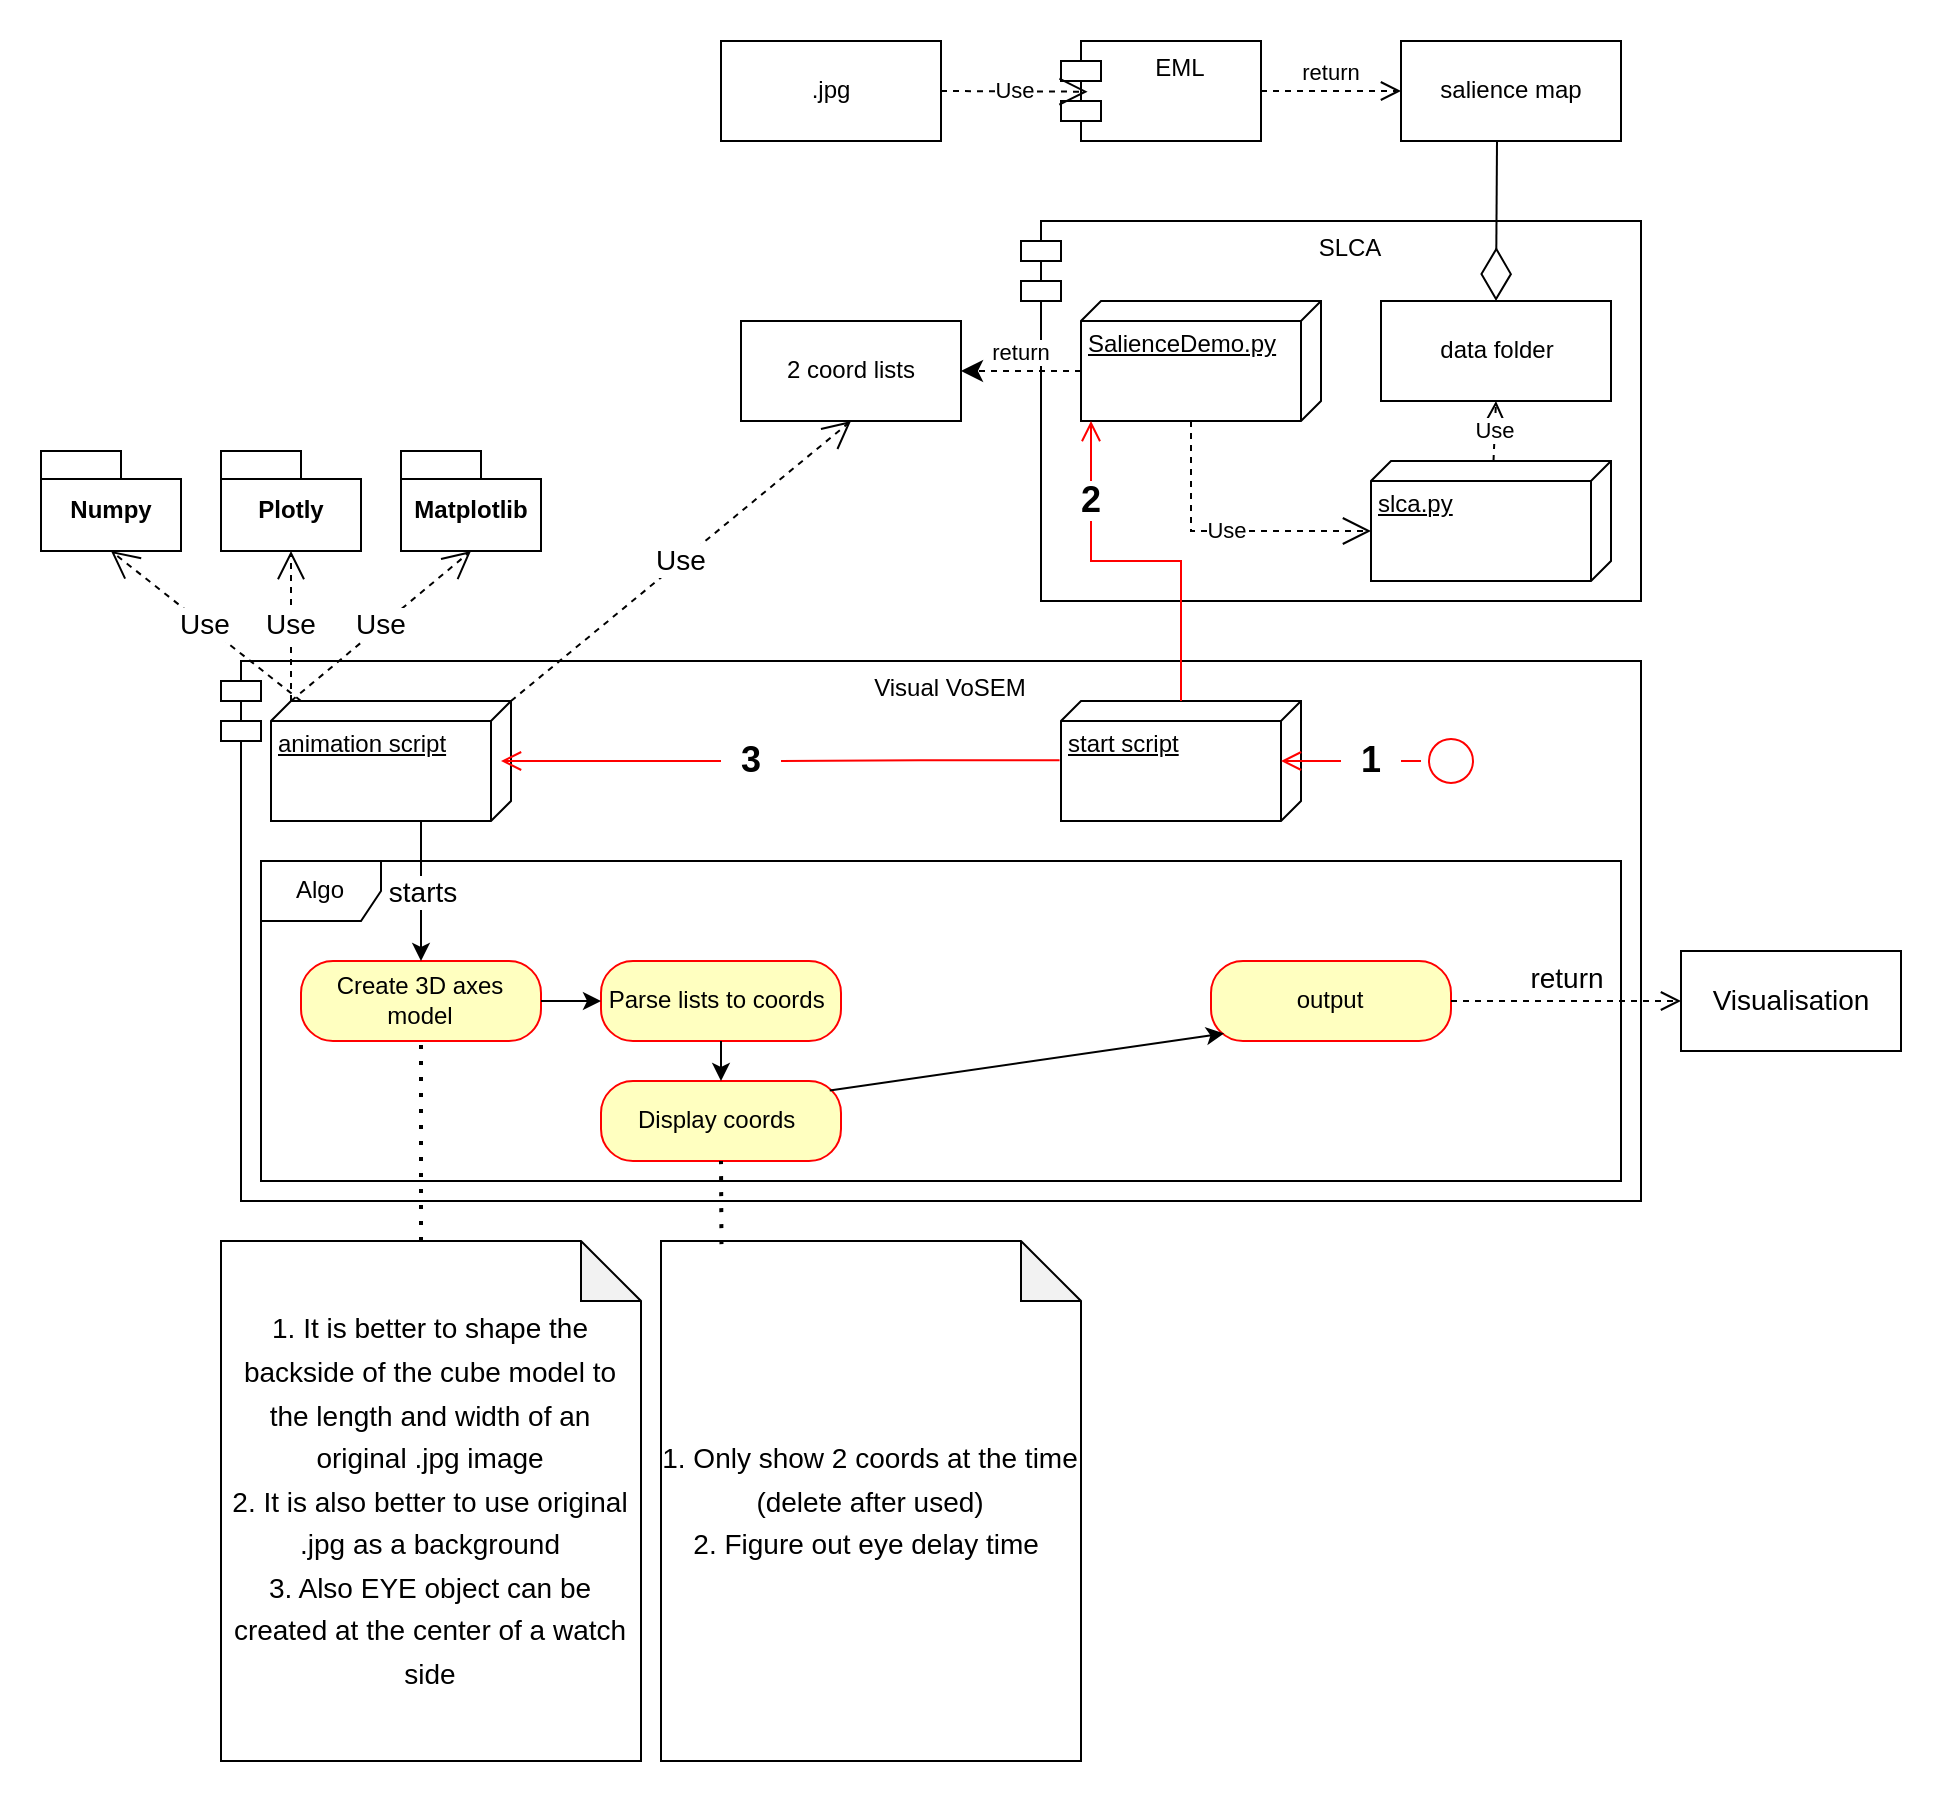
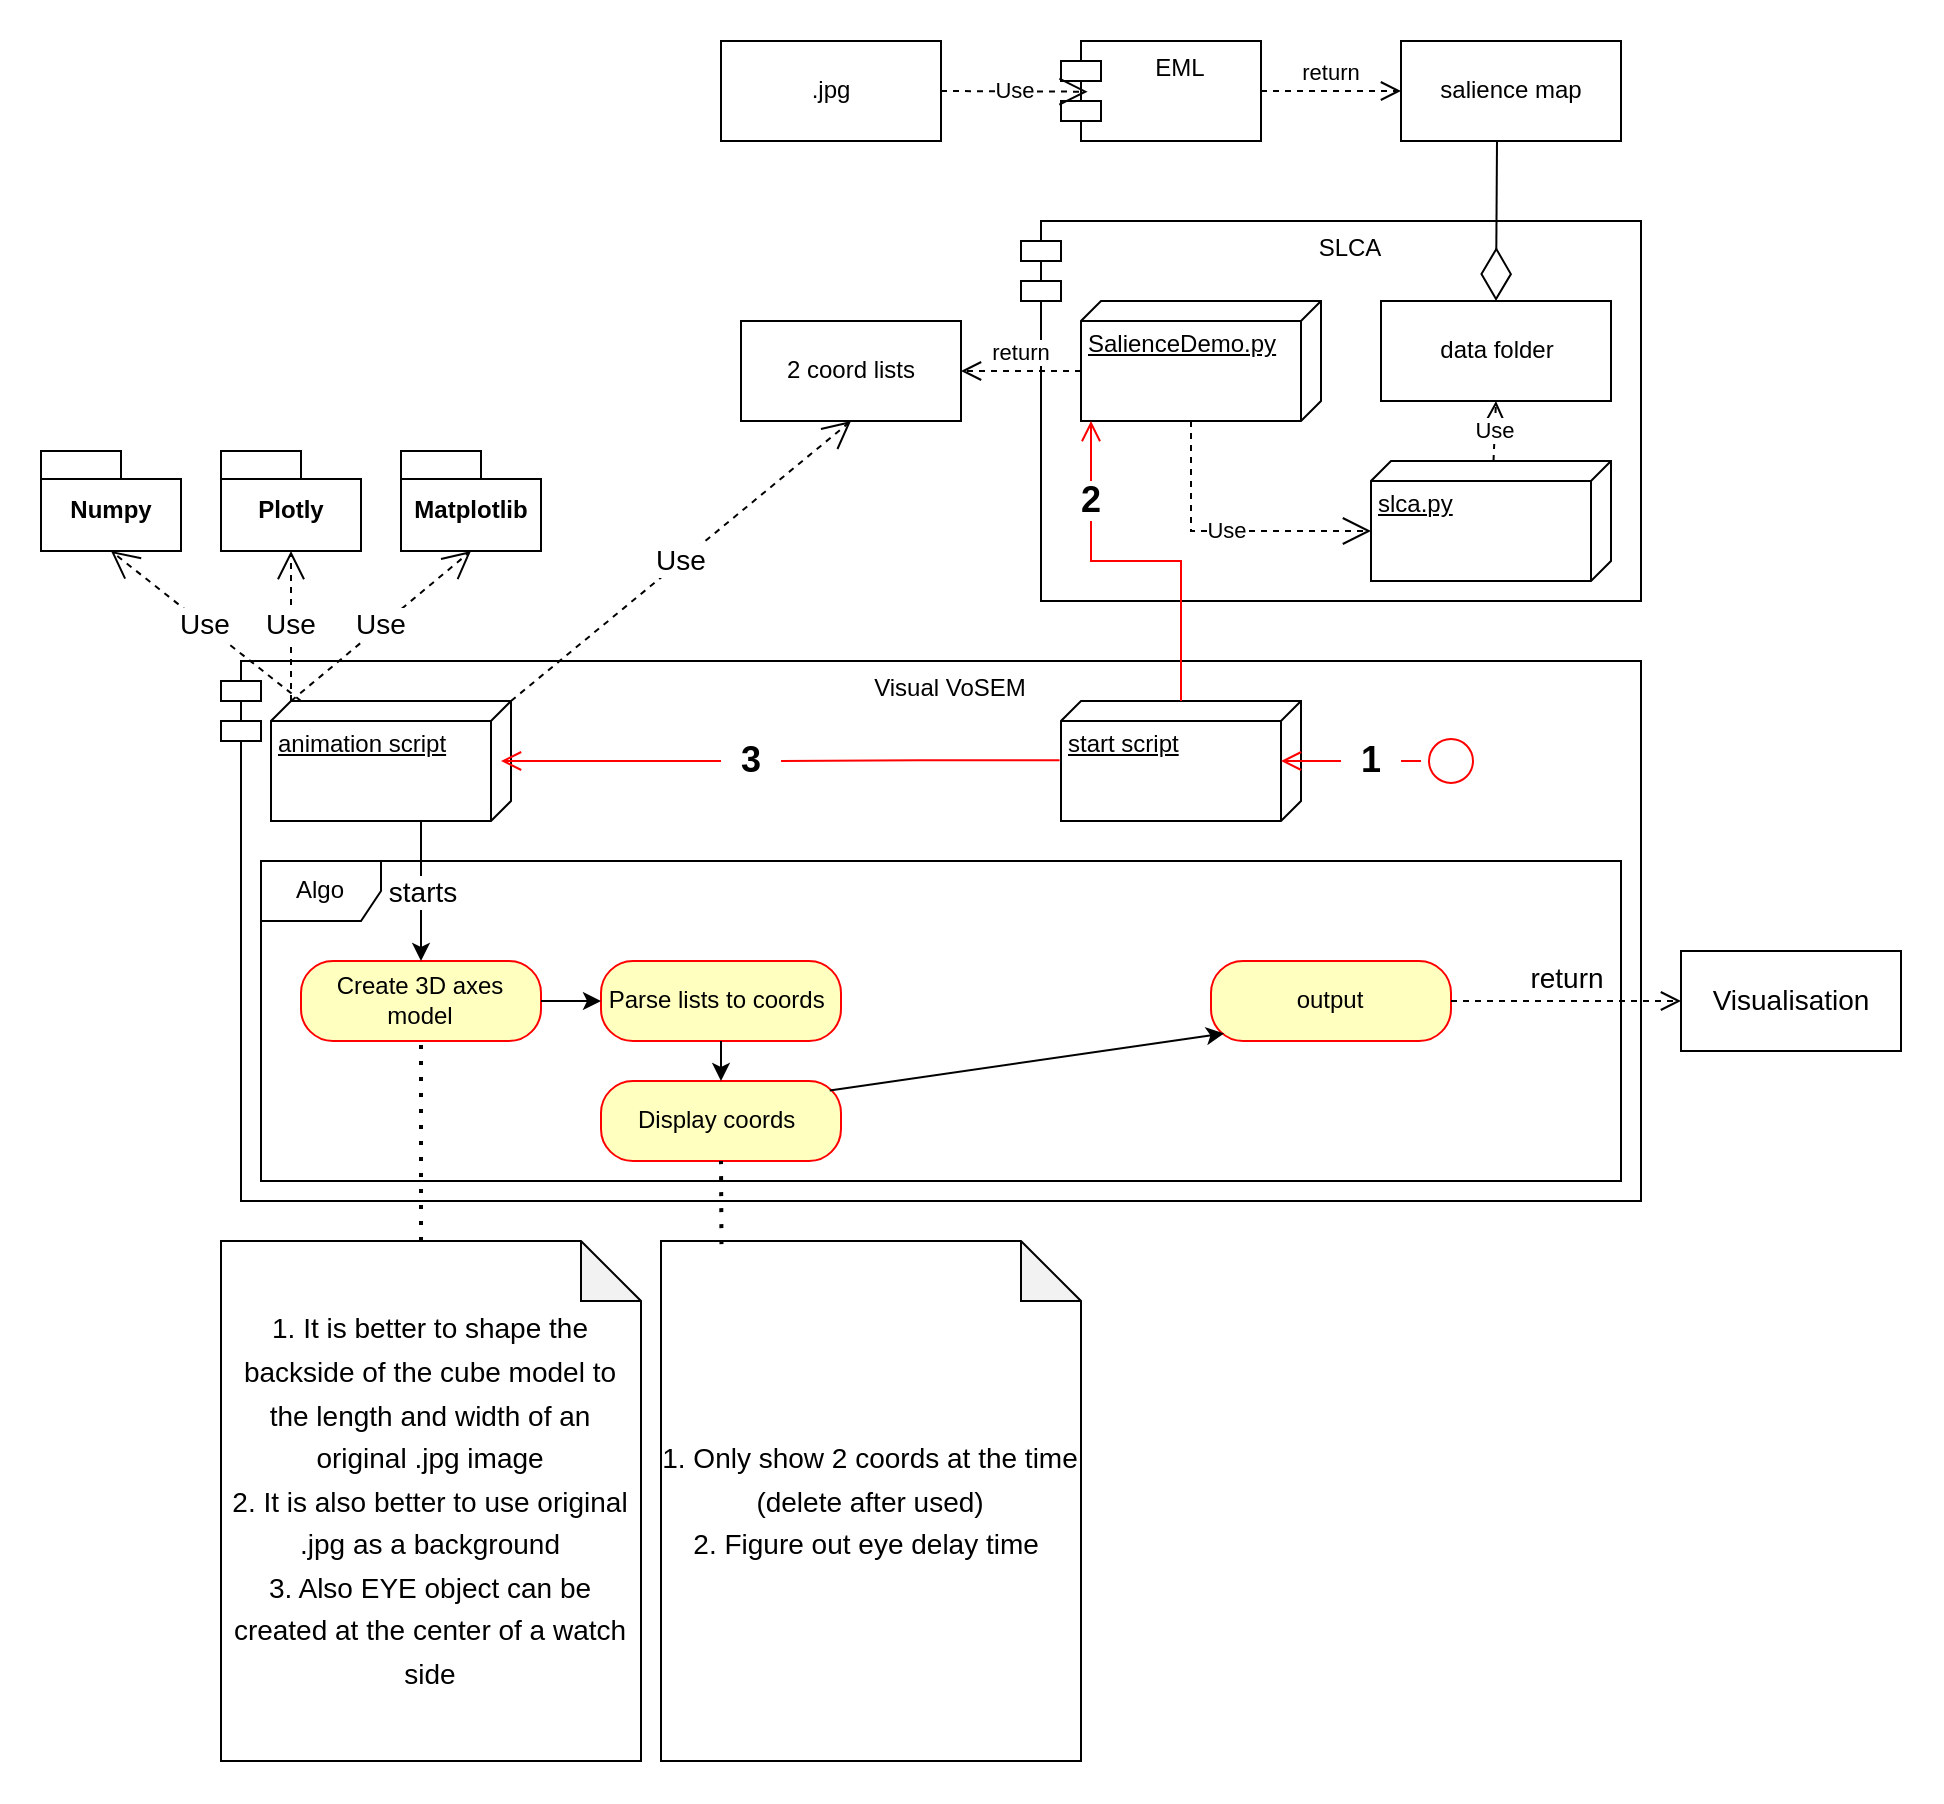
edge "SalienceDemo.py" -> "2 coord lists": arrowhead classic -> open
